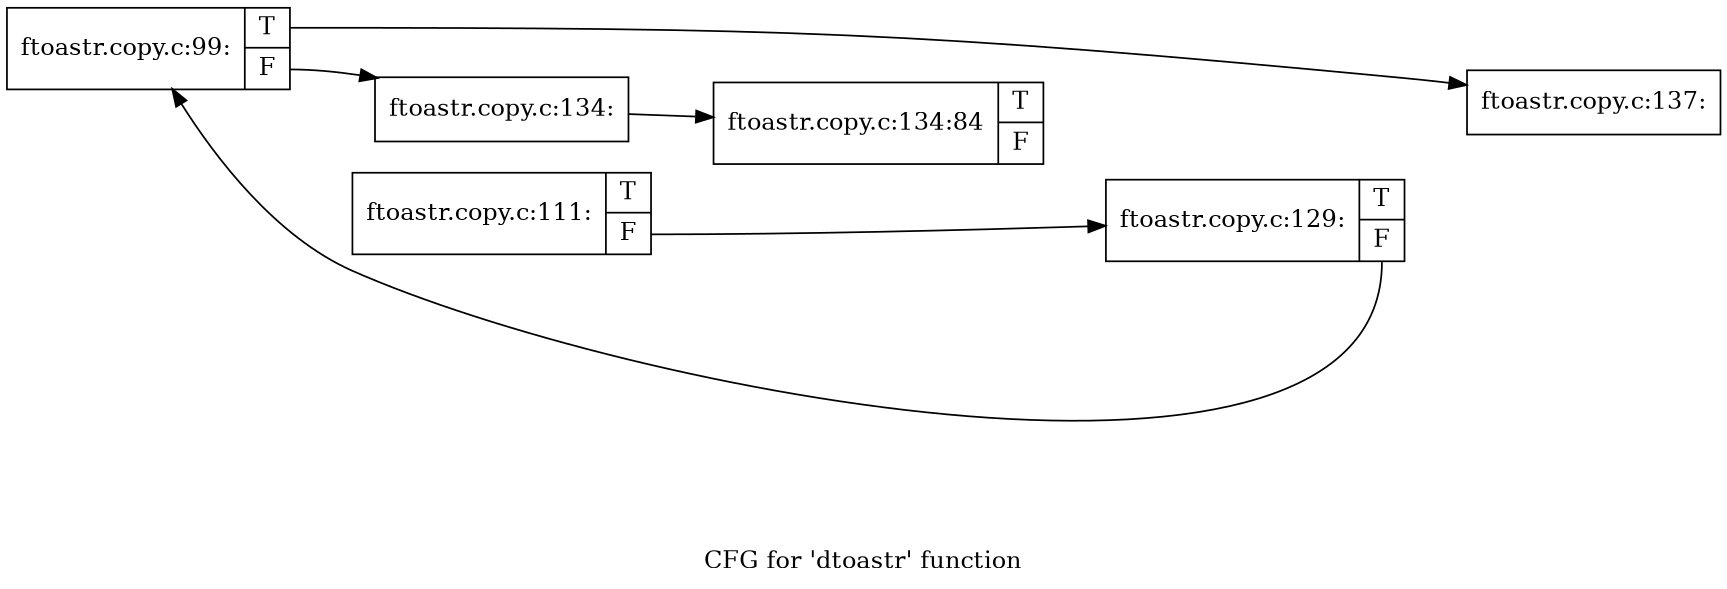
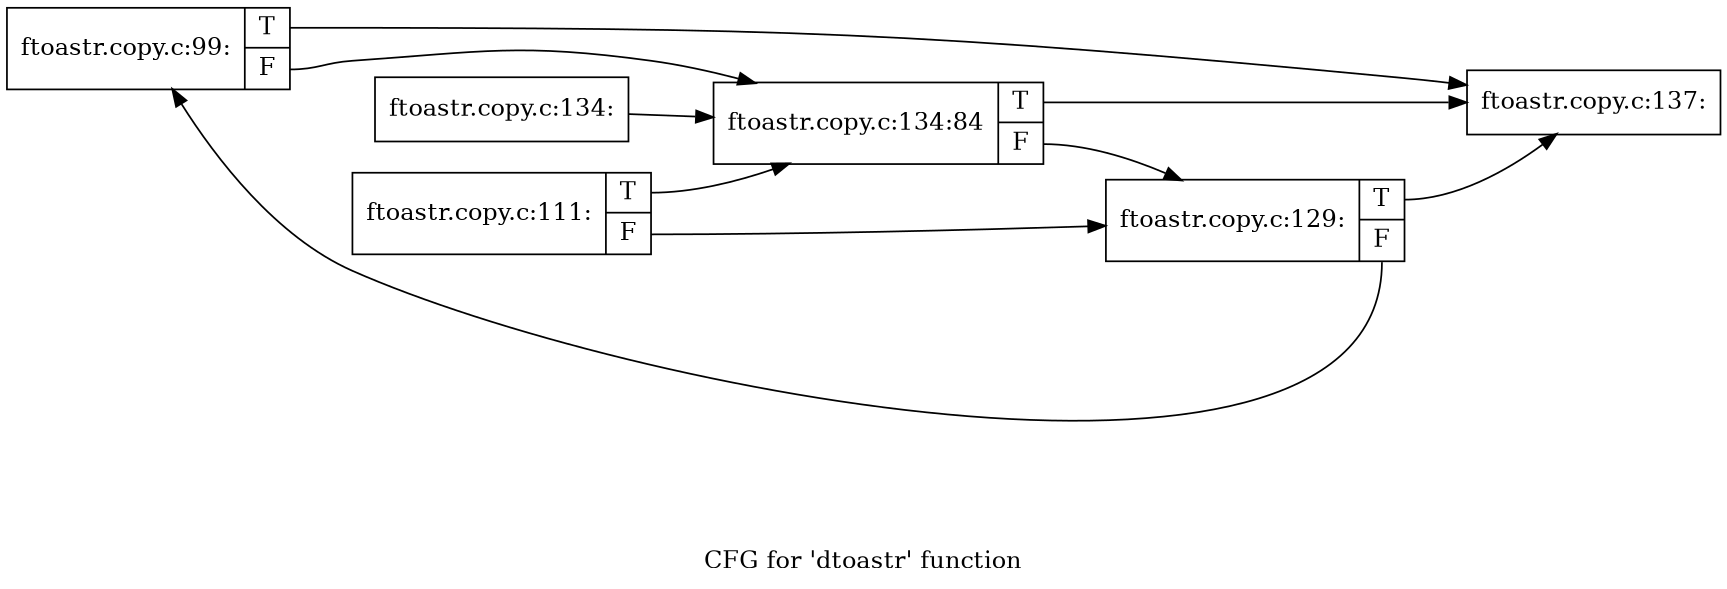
edge "ftoastr.copy.c:99:" -> "ftoastr.copy.c:134:": now "ftoastr.copy.c:99:" -> "ftoastr.copy.c:134:84"
edge "ftoastr.copy.c:134:84" -> "ftoastr.copy.c:137:": added
edge "ftoastr.copy.c:134:84" -> "ftoastr.copy.c:129:": added
edge "ftoastr.copy.c:129:" -> "ftoastr.copy.c:137:": added
edge "ftoastr.copy.c:111:" -> "ftoastr.copy.c:134:84": added
